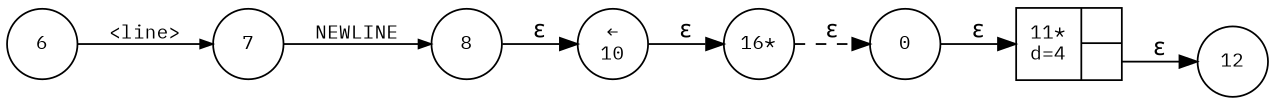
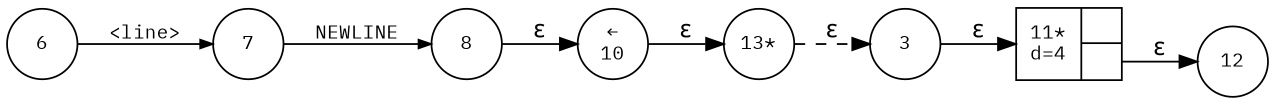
node "16*": label "16*" -> "13*"
node "0": label "0" -> "3"
